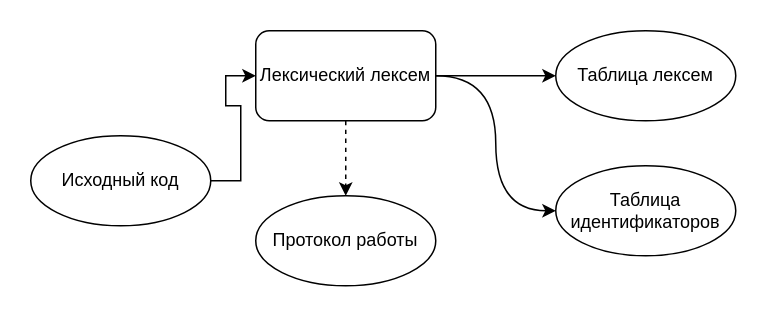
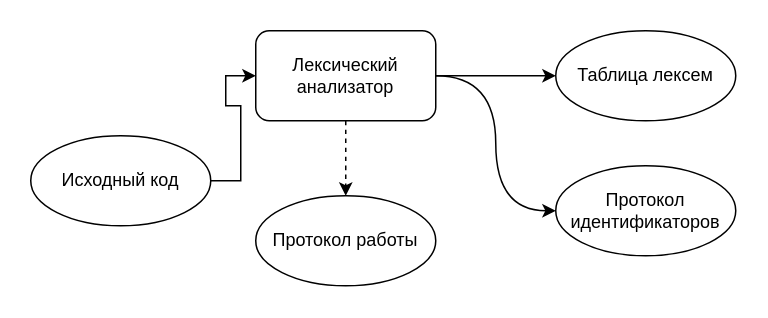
node "Лексический лексем": label "Лексический лексем" -> "Лексический анализатор"
node "Таблица идентификаторов": label "Таблица идентификаторов" -> "Протокол идентификаторов"
